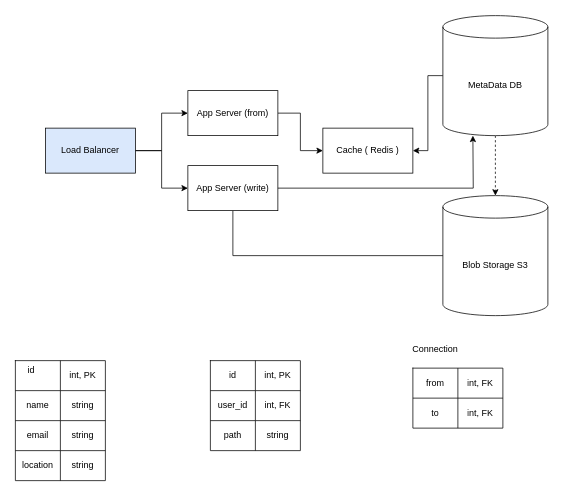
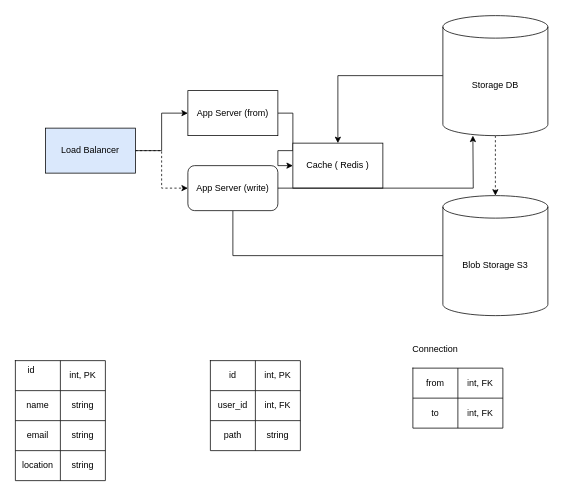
node "MetaData DB": label "MetaData DB" -> "Storage DB"
node "Cache ( Redis )": moved (368, 150) -> (338, 165)
edge "Load Balancer" -> "App Server (write)": style solid -> dashed
node "App Server (write)": shape rectangle -> rounded rectangle
